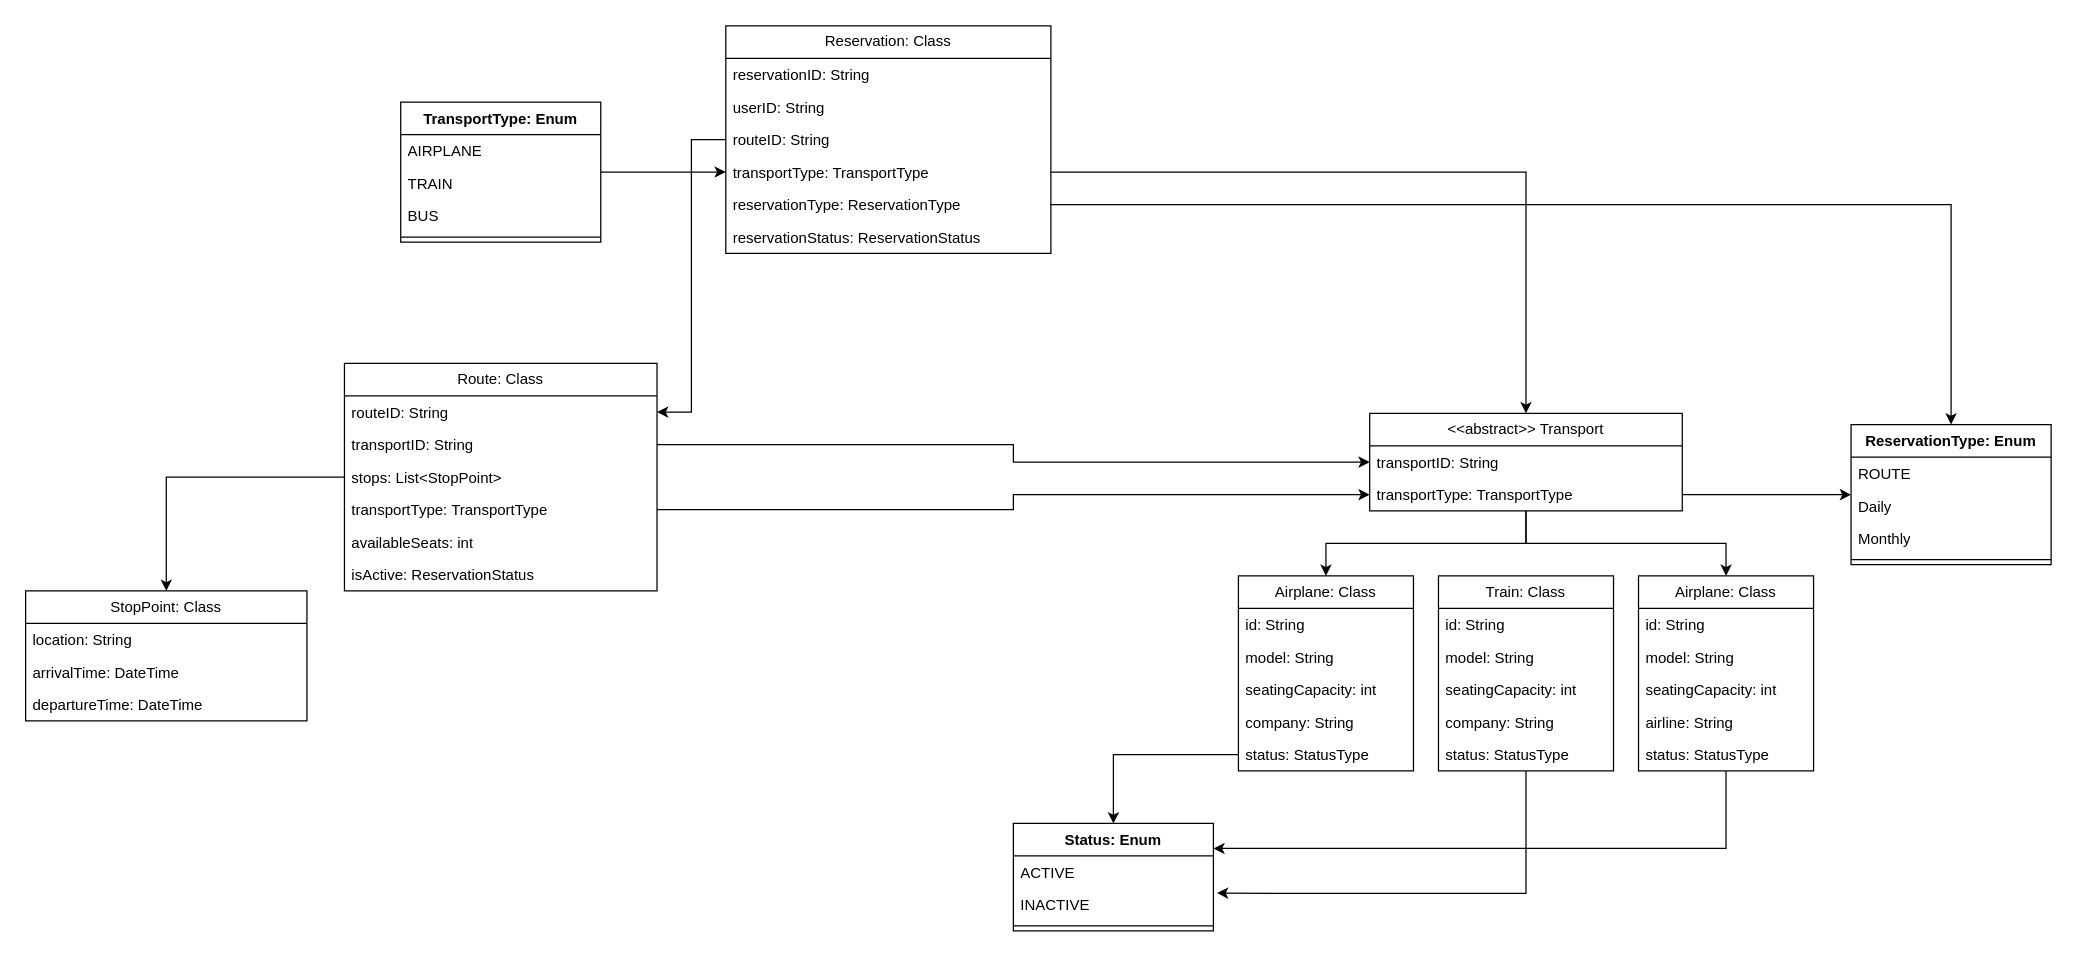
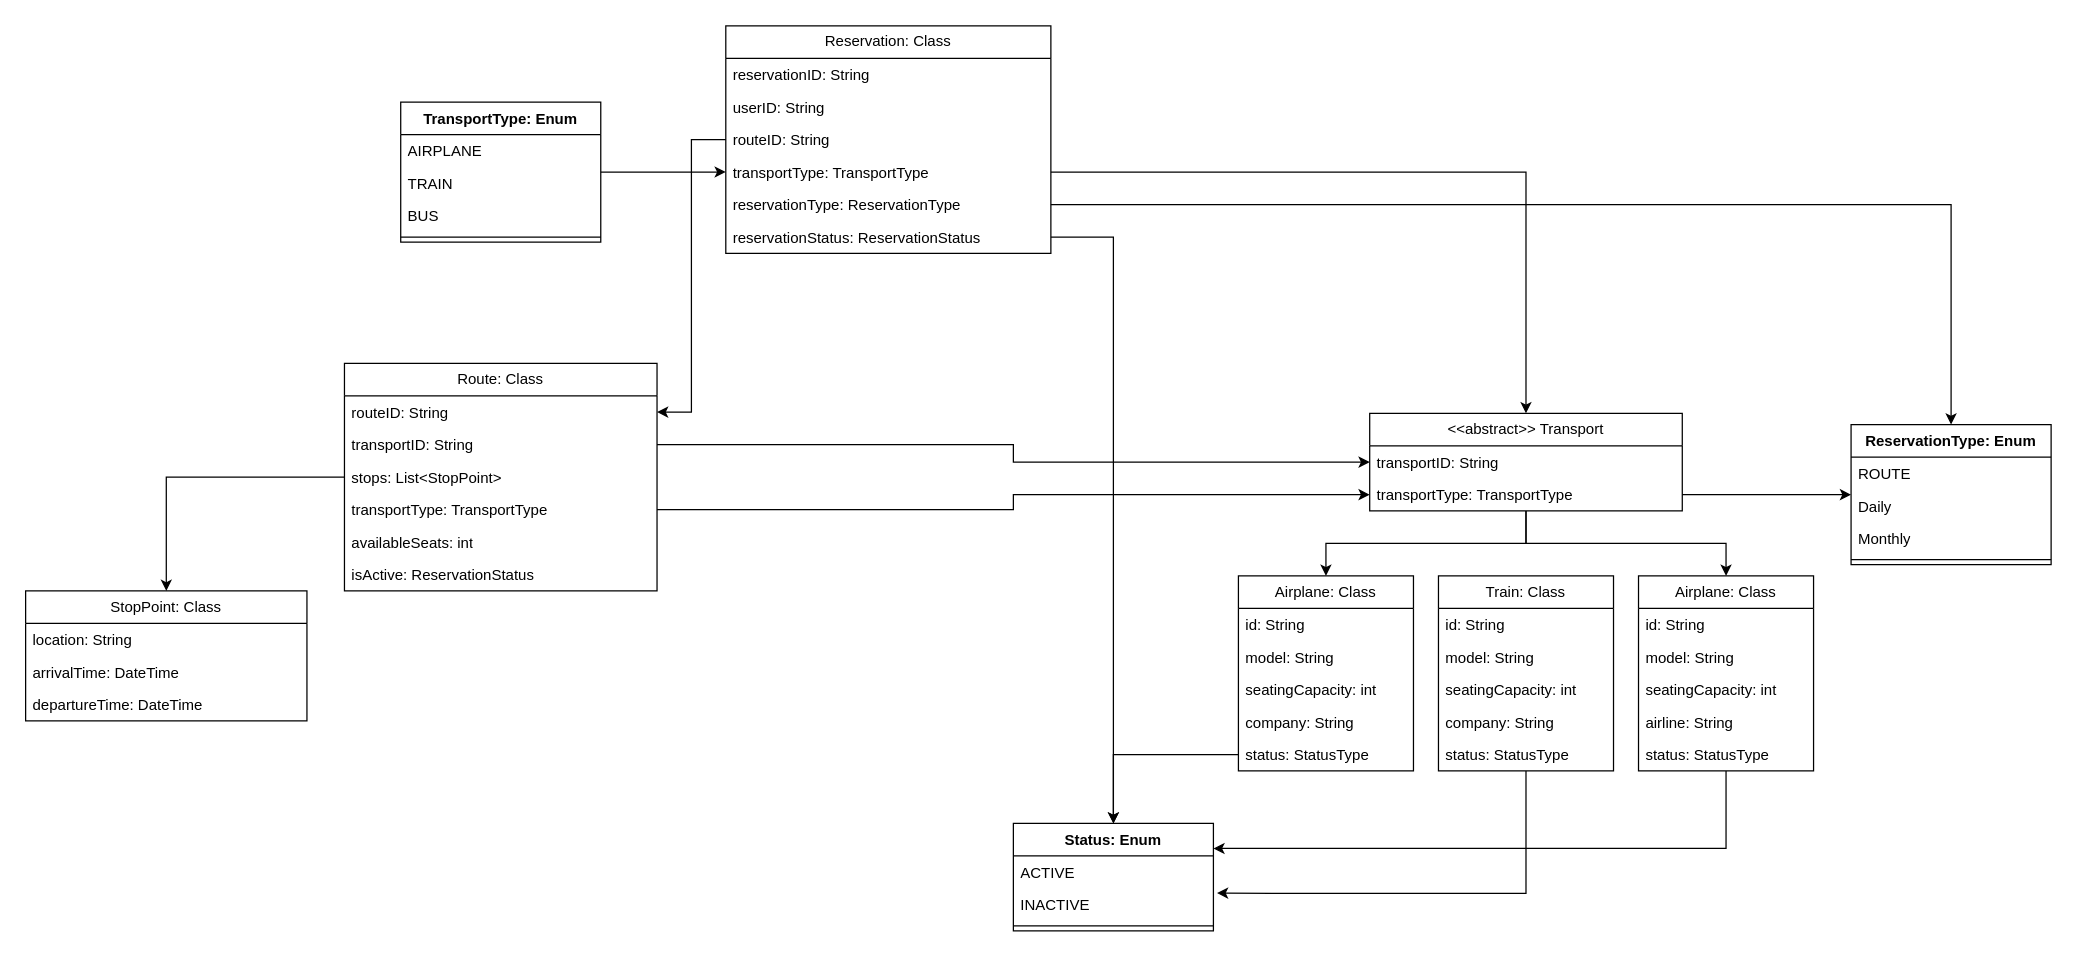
edge "reservationStatus: ReservationStatus" -> "Status: Enum": added
